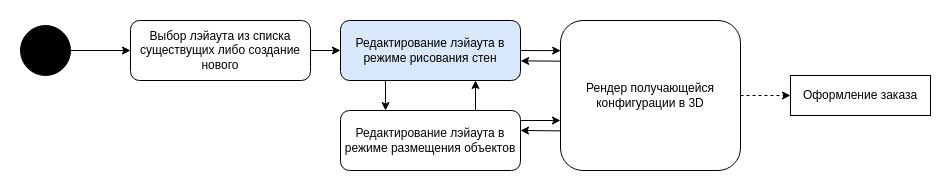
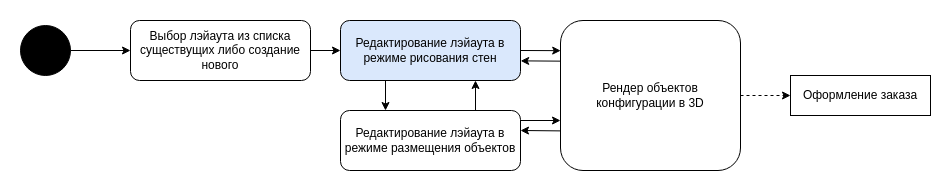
node "Рендер получающейся конфигурации в 3D": label "Рендер получающейся конфигурации в 3D" -> "Рендер объектов конфигурации в 3D"
